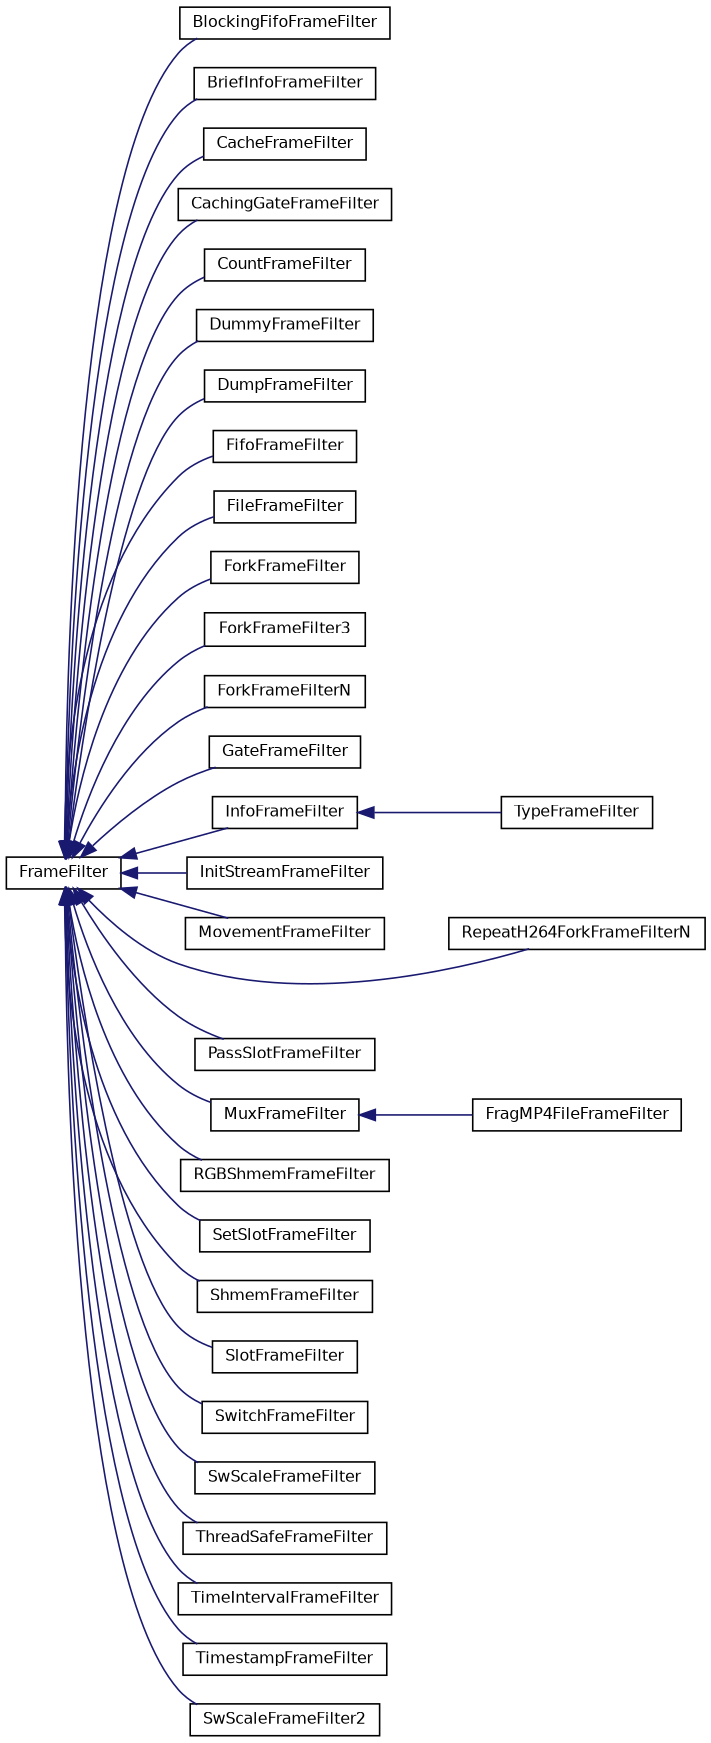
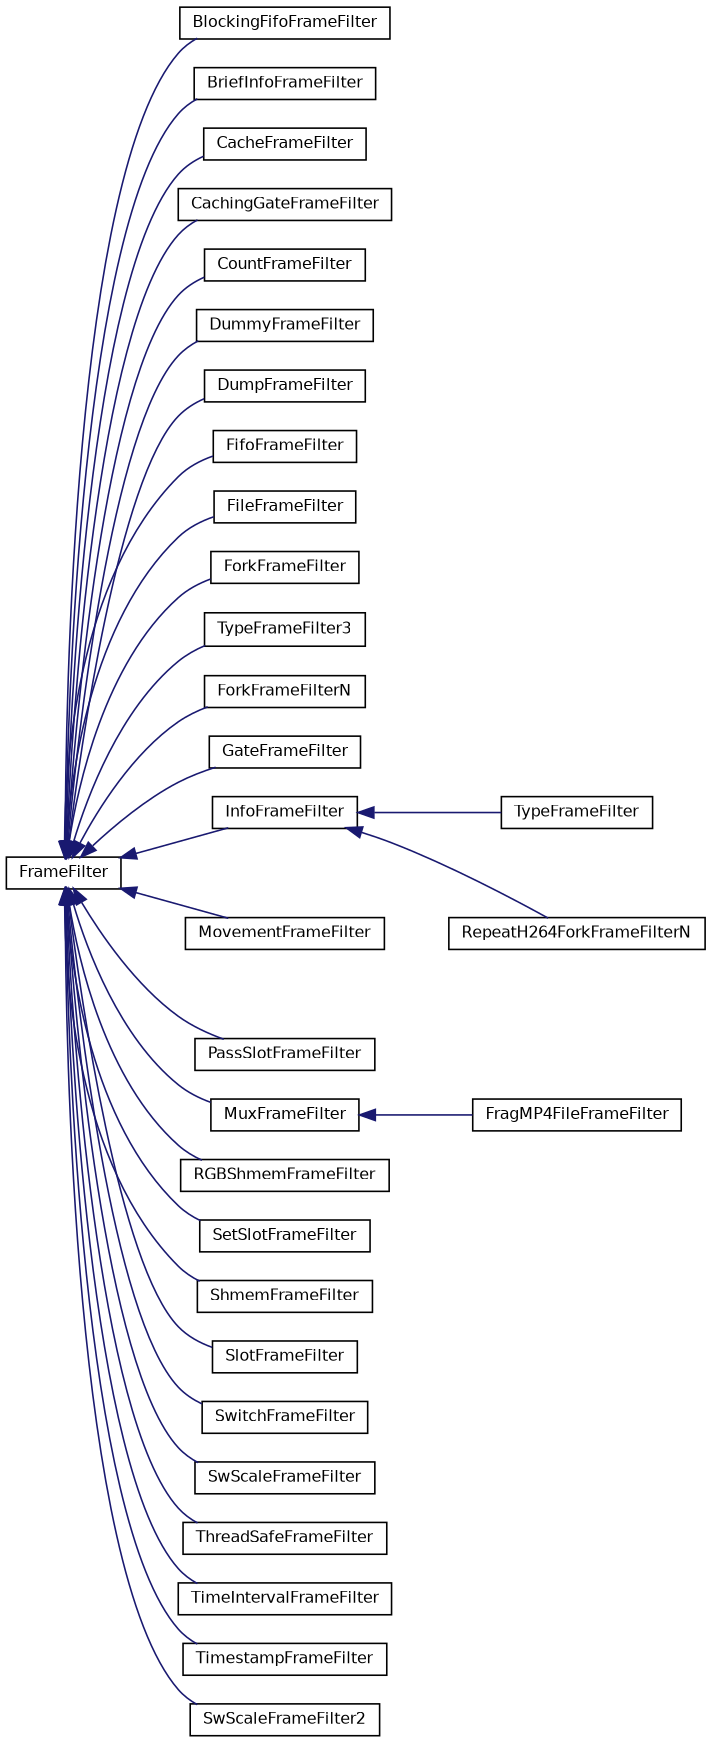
node "ForkFrameFilter3": label "ForkFrameFilter3" -> "TypeFrameFilter3"
node "InitStreamFrameFilter": removed
edge "RepeatH264ForkFrameFilterN" -> "FrameFilter": now "RepeatH264ForkFrameFilterN" -> "InfoFrameFilter"
